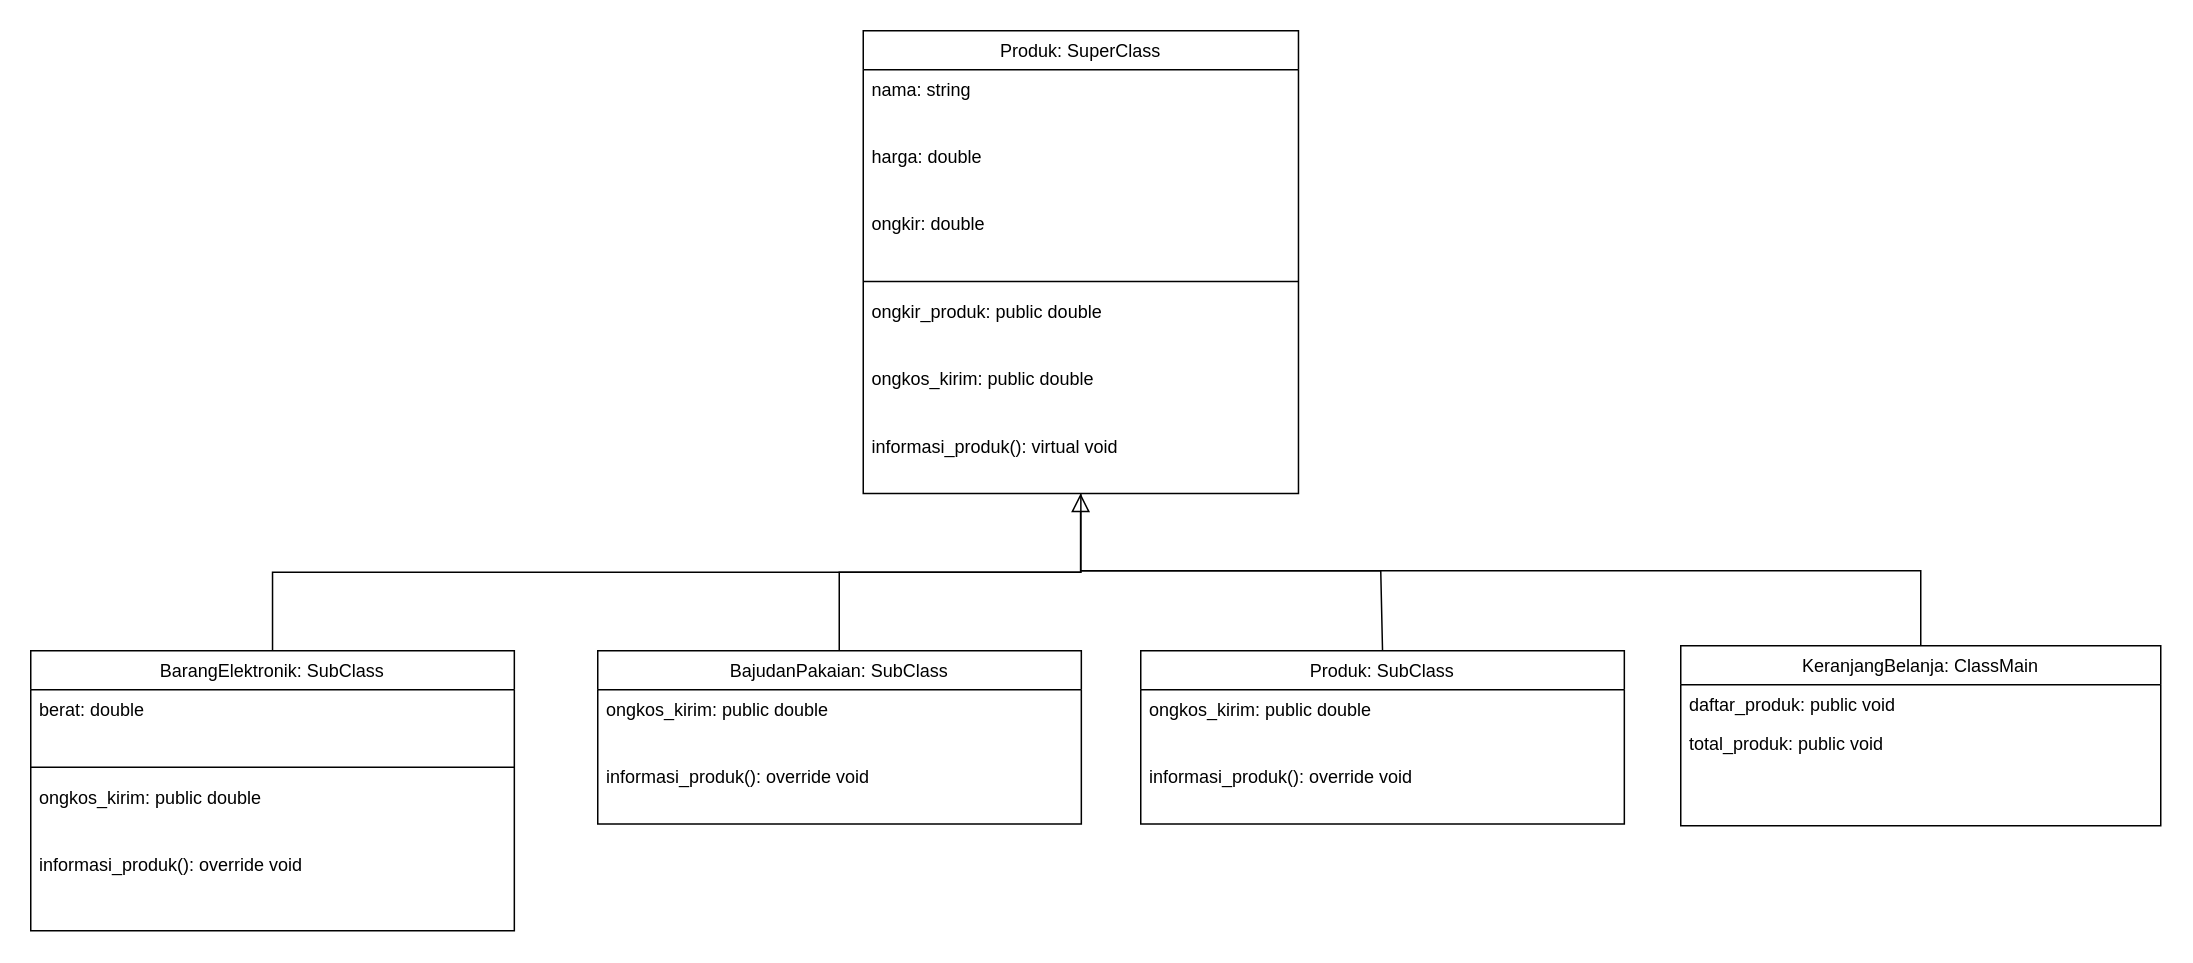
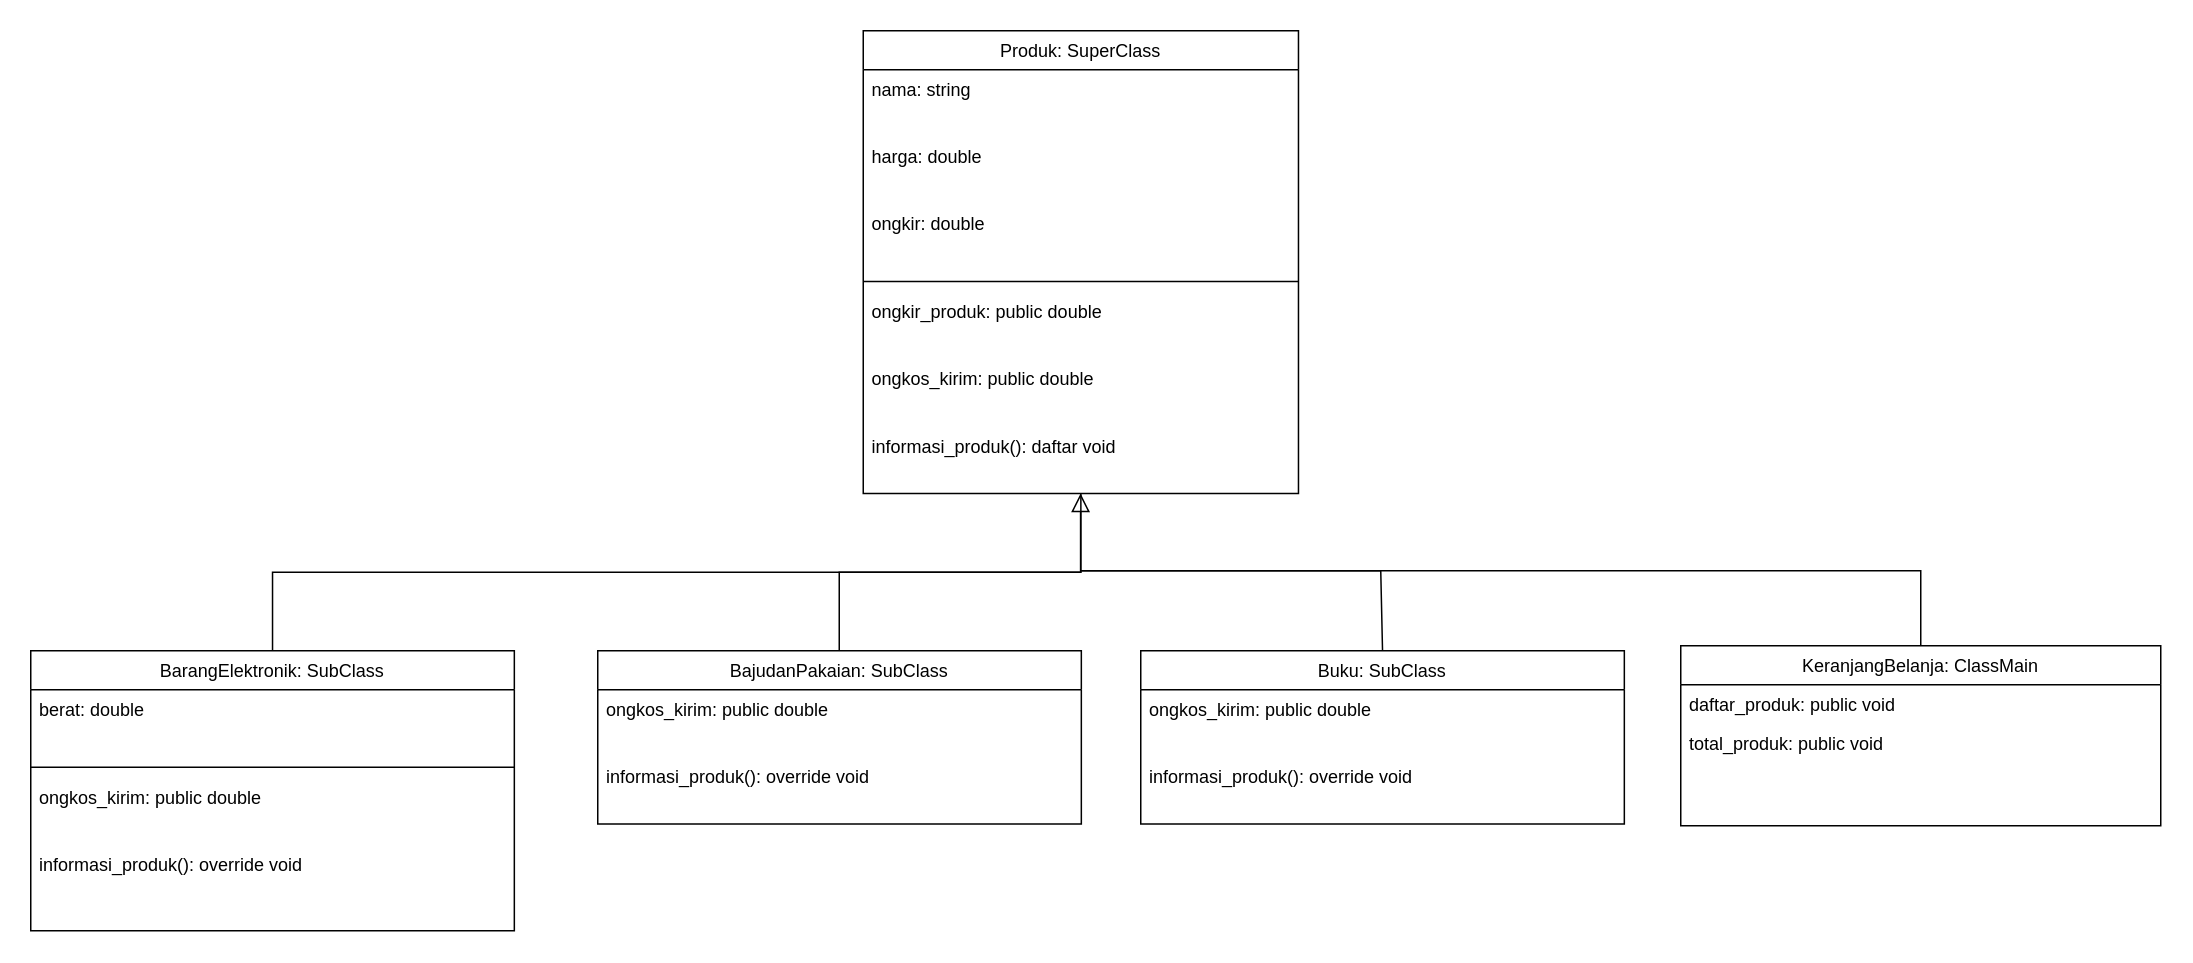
node "informasi_produk(): virtual void": label "informasi_produk(): virtual void" -> "informasi_produk(): daftar void"
node "Produk: SubClass": label "Produk: SubClass" -> "Buku: SubClass"
